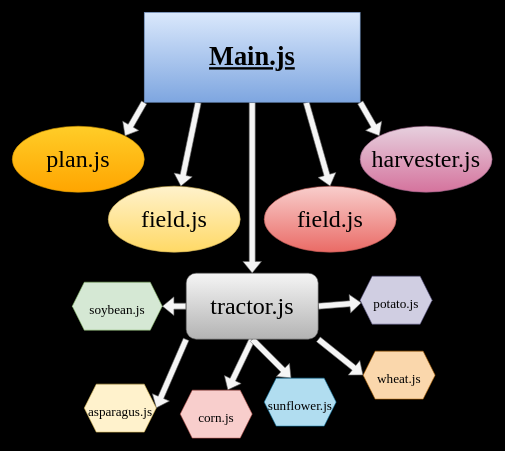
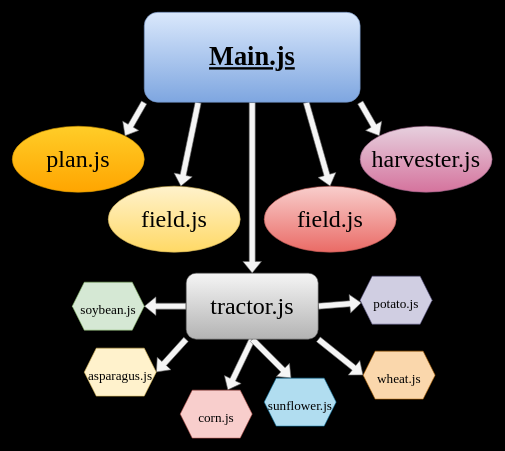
node "Main.js": shape rectangle -> rounded rectangle
node "soybean.js": size 90x48 -> 72x48
node "asparagus.js": moved (120, 408) -> (120, 372)
